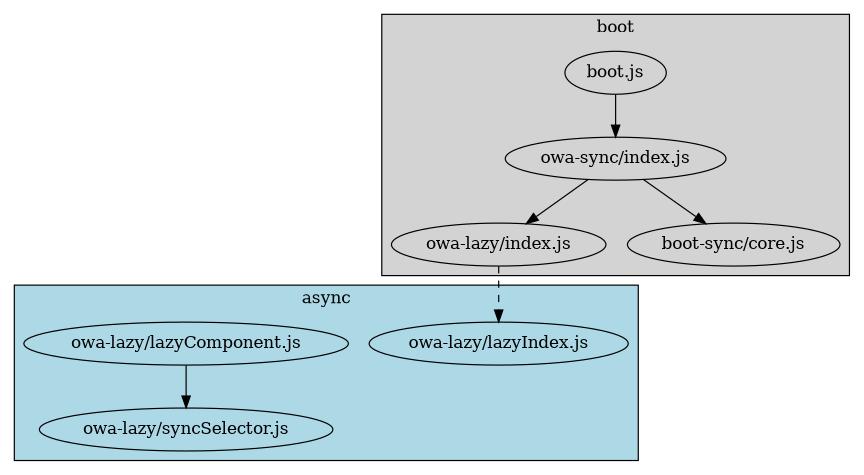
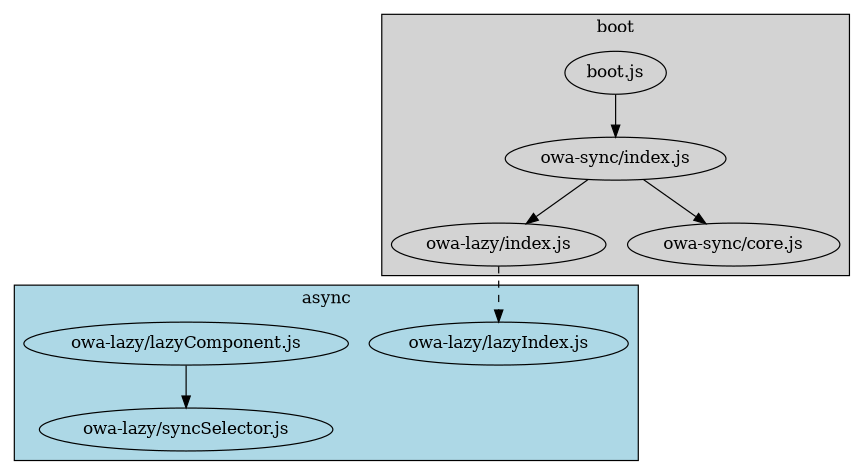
node "boot-sync/core.js": label "boot-sync/core.js" -> "owa-sync/core.js"
